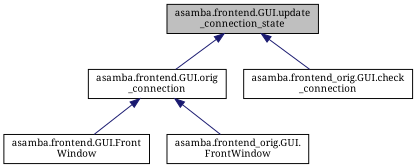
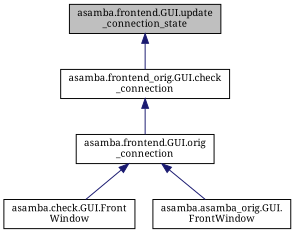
edge "asamba.frontend.GUI.orig _connection" -> "asamba.frontend.GUI.update _connection_state": now "asamba.frontend.GUI.orig _connection" -> "asamba.frontend_orig.GUI.check _connection"
node "asamba.frontend.GUI.Front Window": label "asamba.frontend.GUI.Front Window" -> "asamba.check.GUI.Front Window"
node "asamba.frontend_orig.GUI. FrontWindow": label "asamba.frontend_orig.GUI. FrontWindow" -> "asamba.asamba_orig.GUI. FrontWindow"
